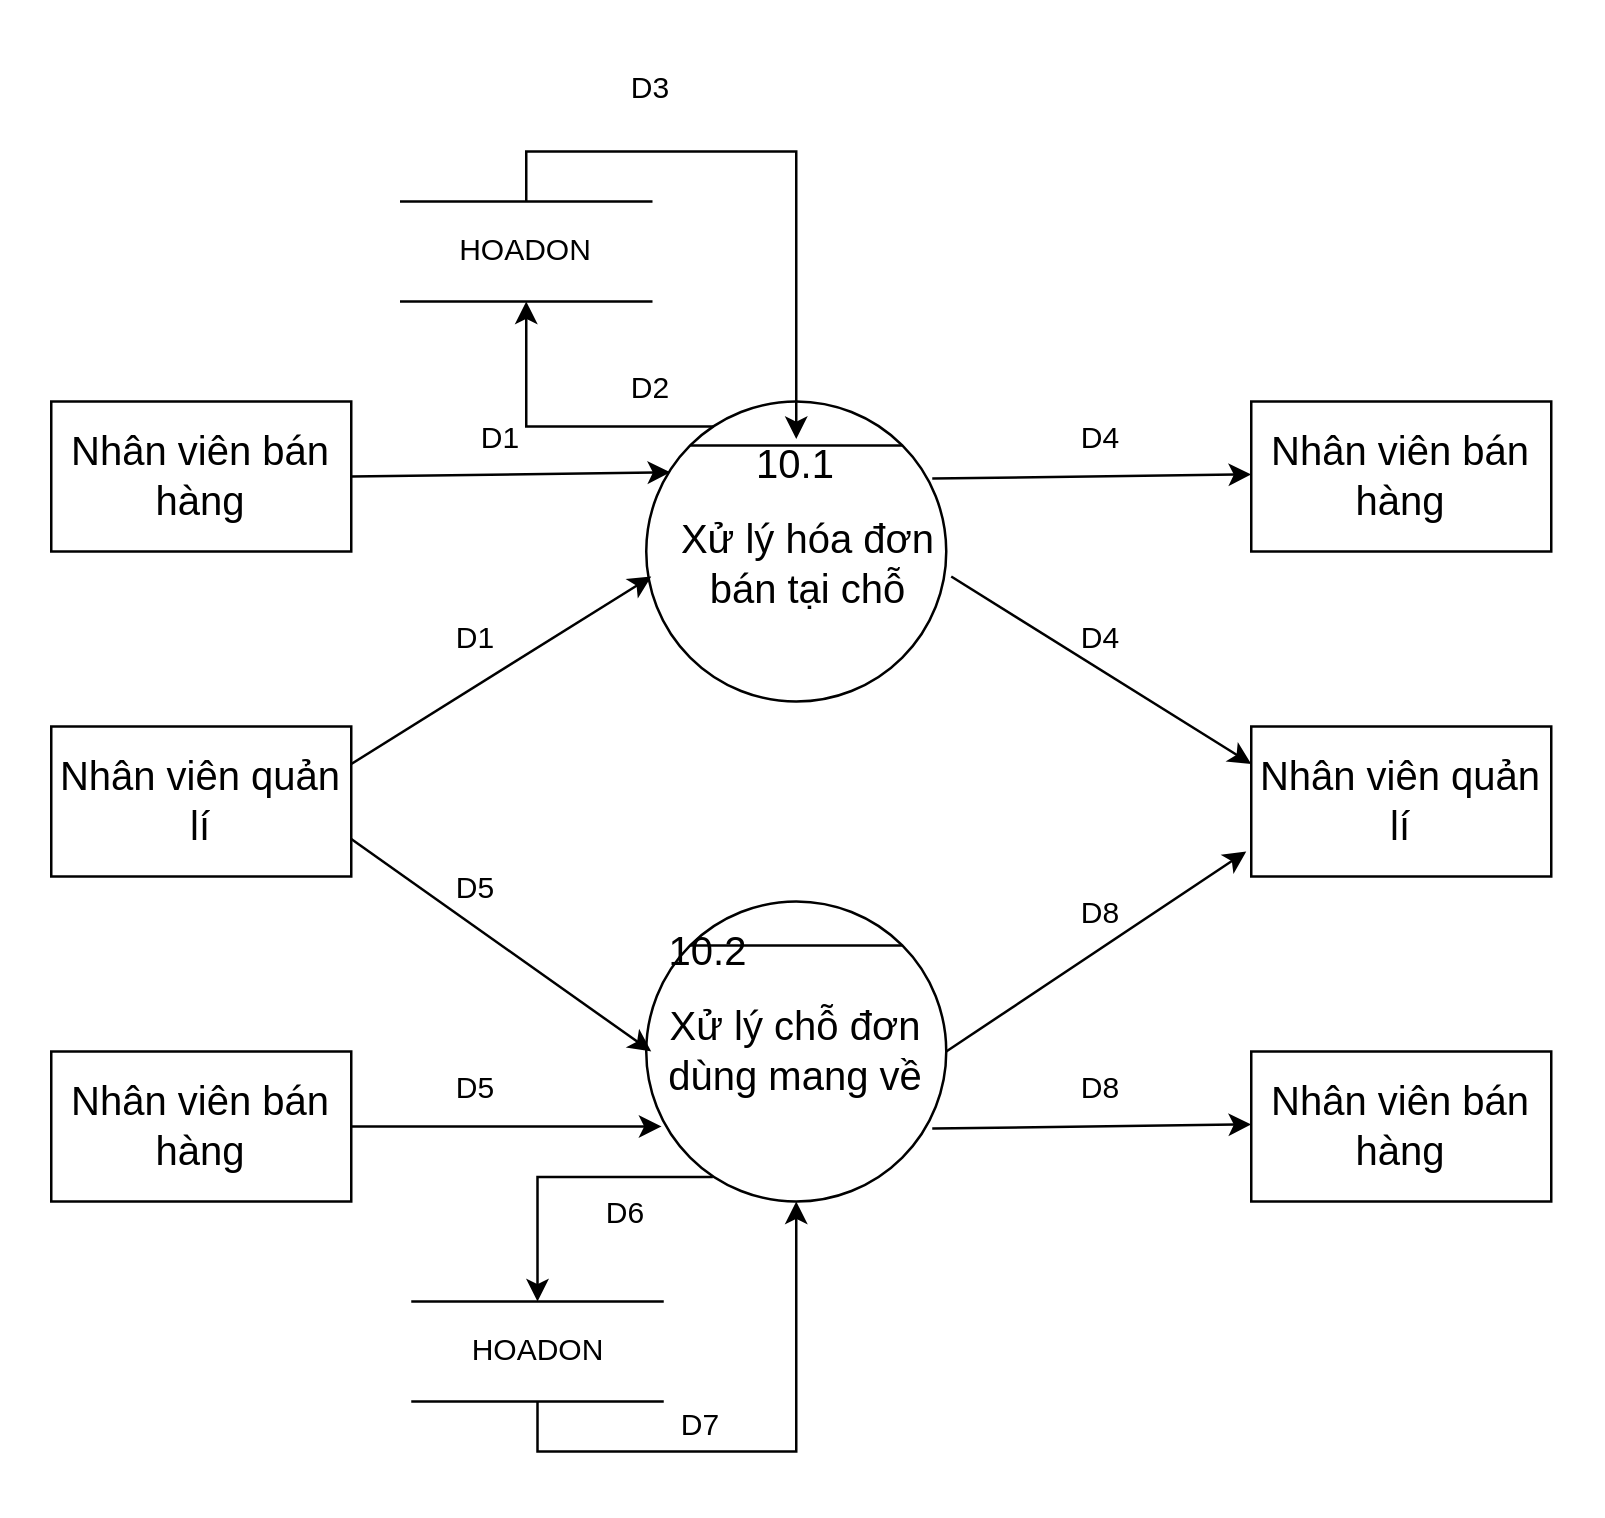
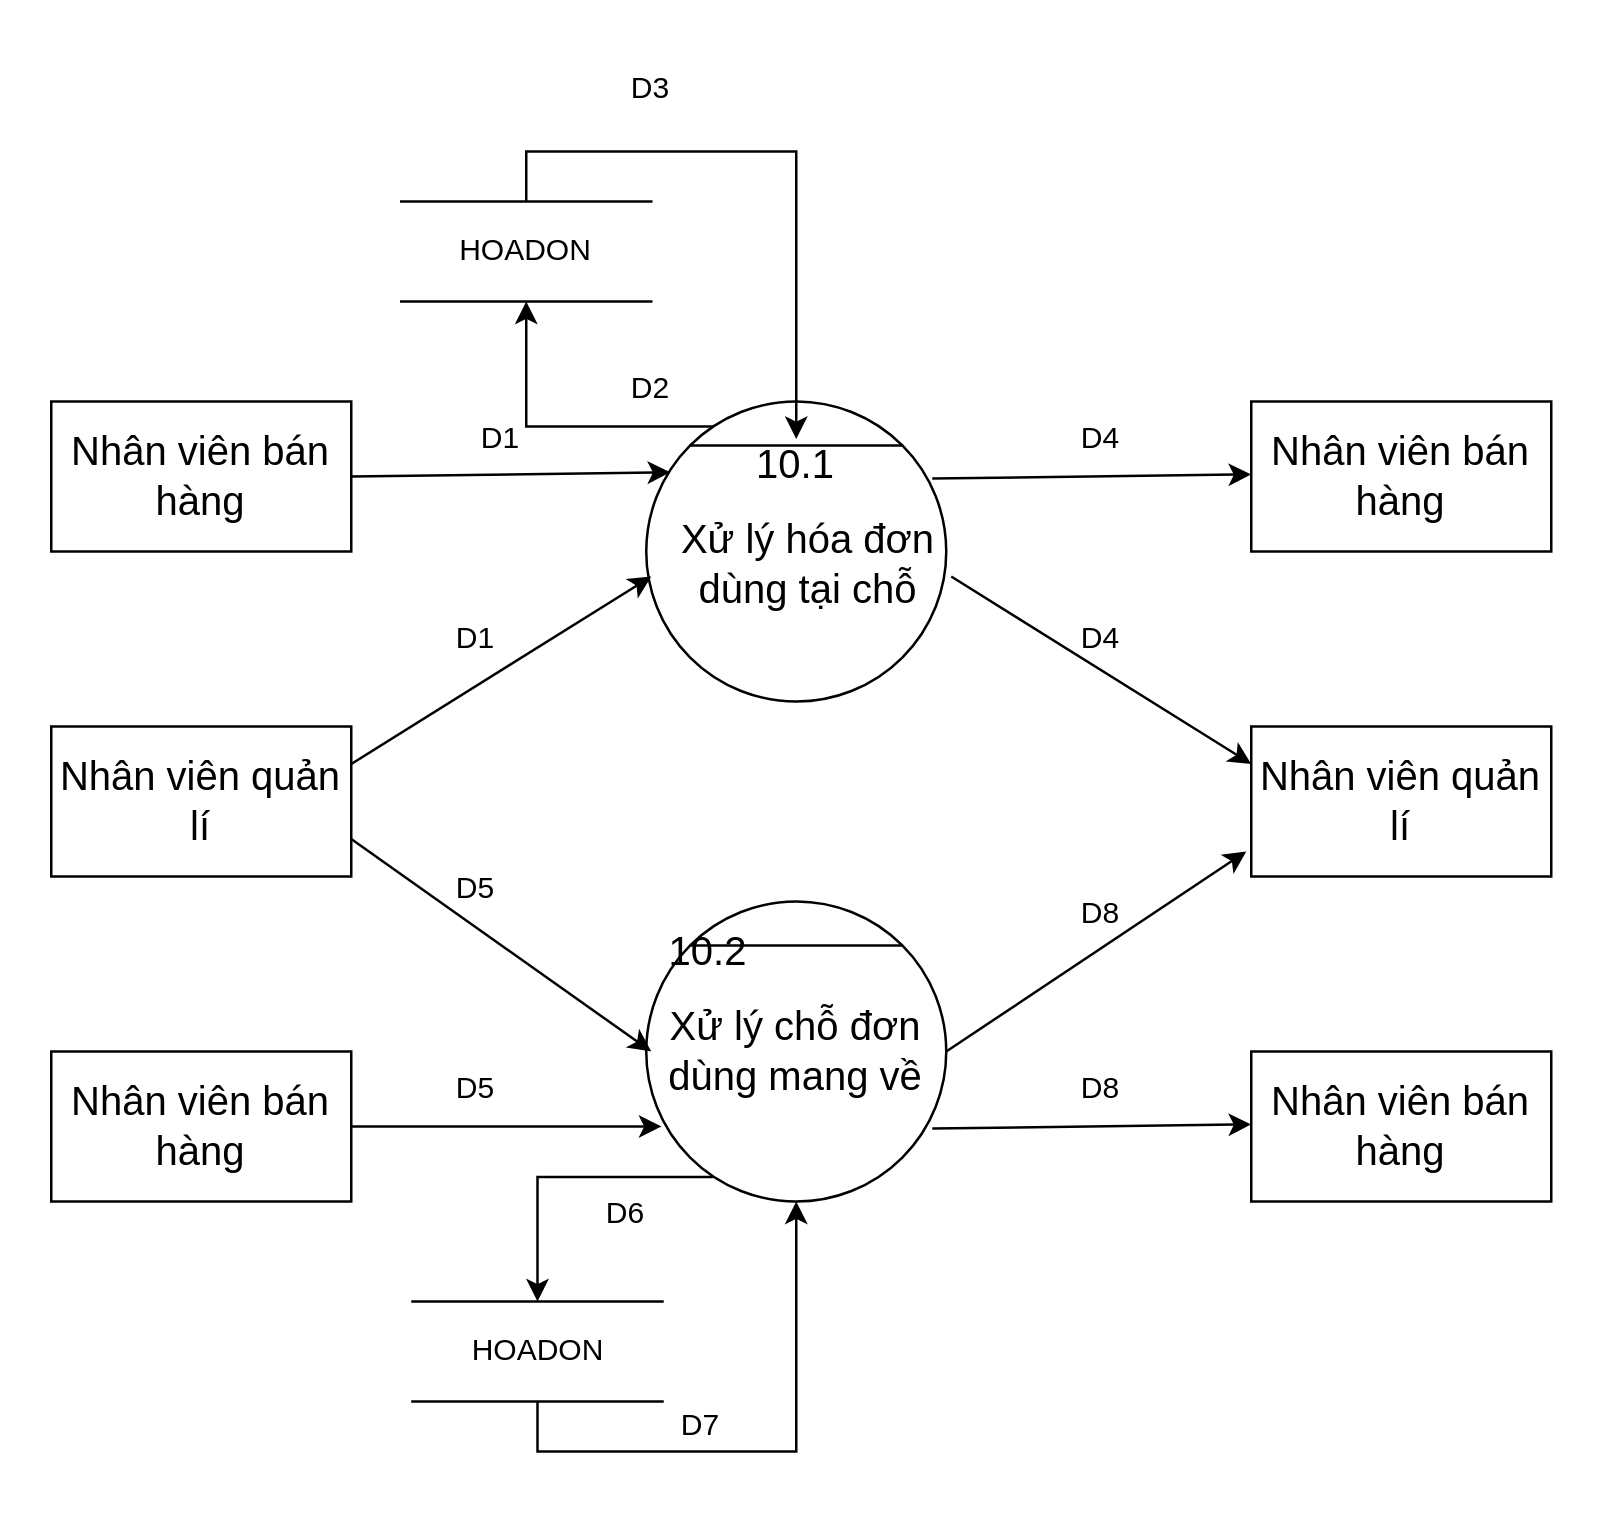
node "Xử lý hóa đơn bán tại chỗ": label "Xử lý hóa đơn bán tại chỗ" -> "Xử lý hóa đơn dùng tại chỗ"
